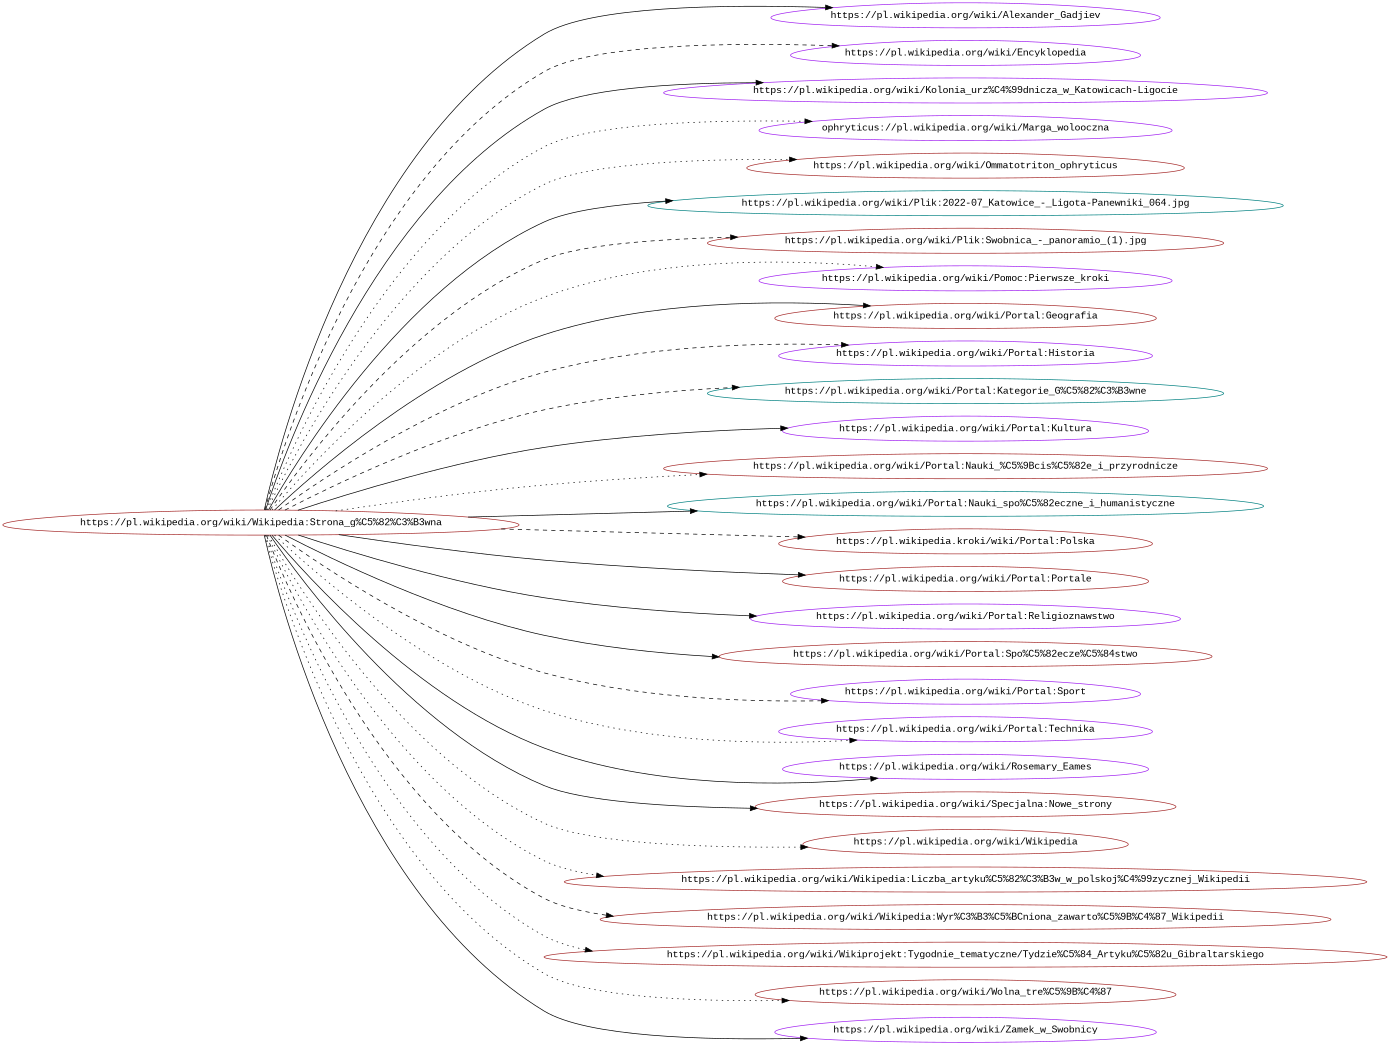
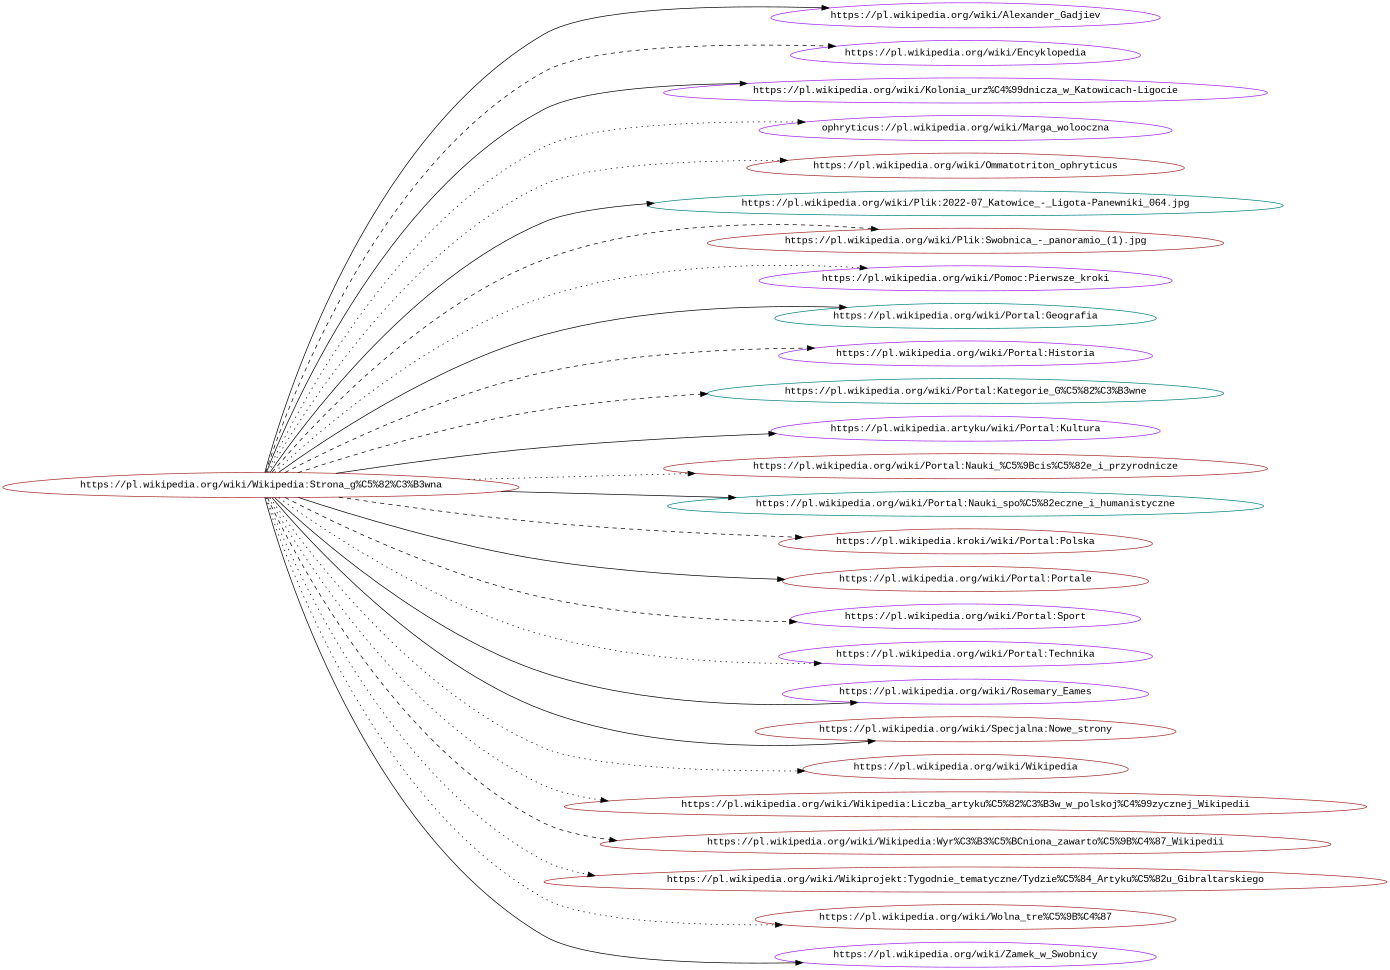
node "https://pl.wikipedia.org/wiki/Portal:Geografia": color brown -> teal
node "https://pl.wikipedia.org/wiki/Portal:Kultura": label "https://pl.wikipedia.org/wiki/Portal:Kultura" -> "https://pl.wikipedia.artyku/wiki/Portal:Kultura"
node "https://pl.wikipedia.org/wiki/Portal:Religioznawstwo": removed
node "https://pl.wikipedia.org/wiki/Portal:Spo%C5%82ecze%C5%84stwo": removed
